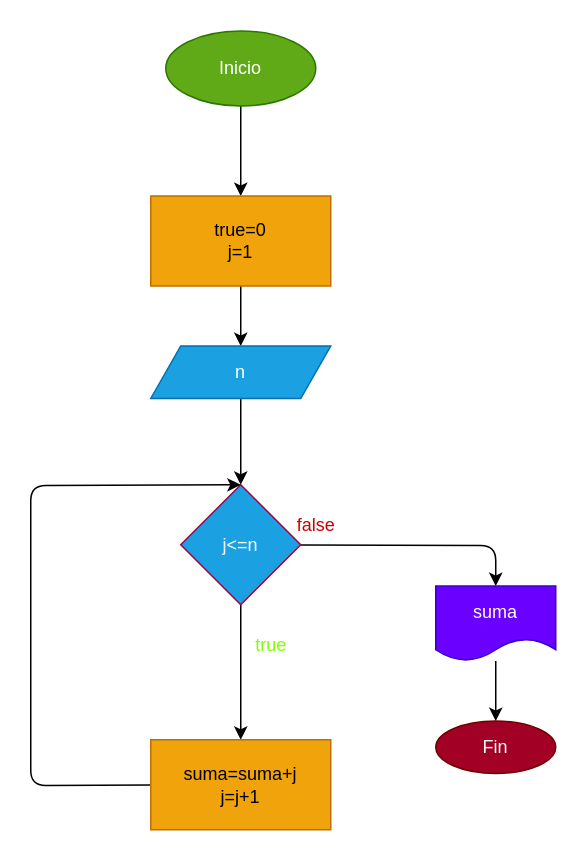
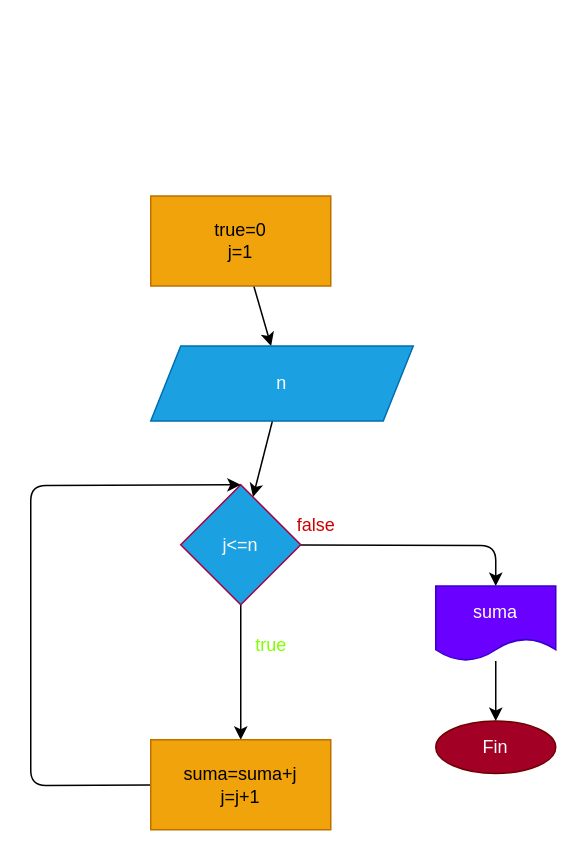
node "Inicio": removed
edge "Inicio" -> "true=0 j=1": removed
node "n": size 180x53 -> 263x75
